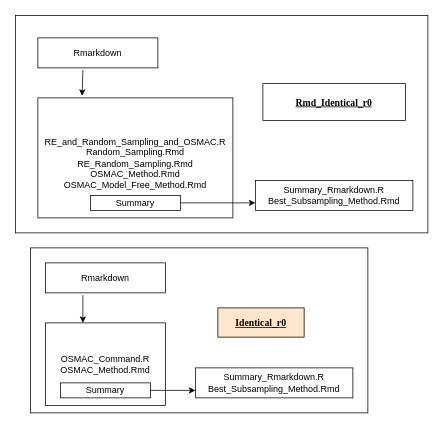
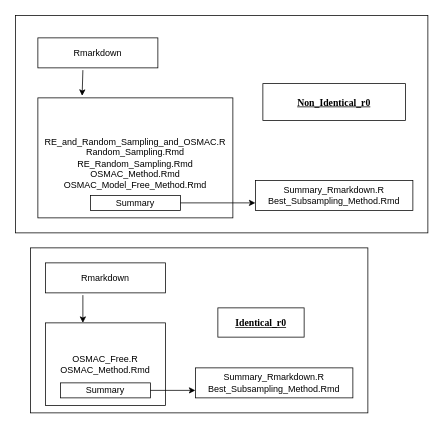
node "Rmd_Identical_r0": label "Rmd_Identical_r0" -> "Non_Identical_r0"
node "Identical_r0": fillcolor #ffe6cc -> #ffffff
node "OSMAC_Command.R OSMAC_Method.Rmd": label "OSMAC_Command.R OSMAC_Method.Rmd" -> "OSMAC_Free.R OSMAC_Method.Rmd"
